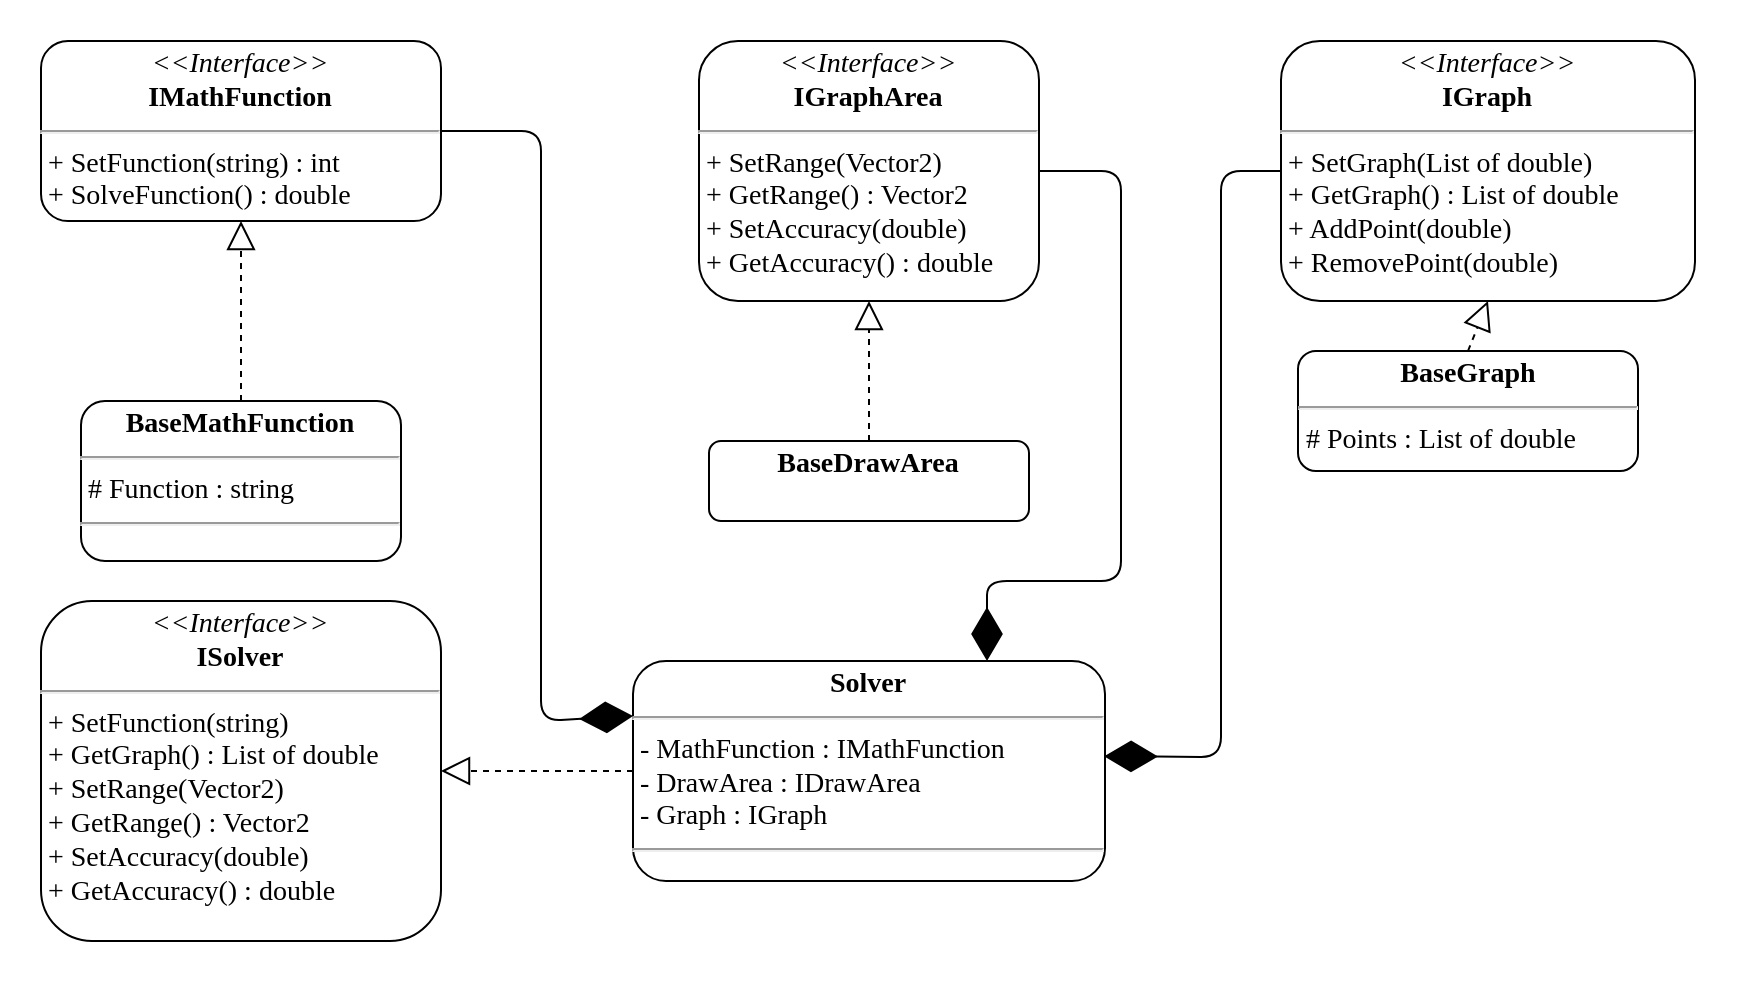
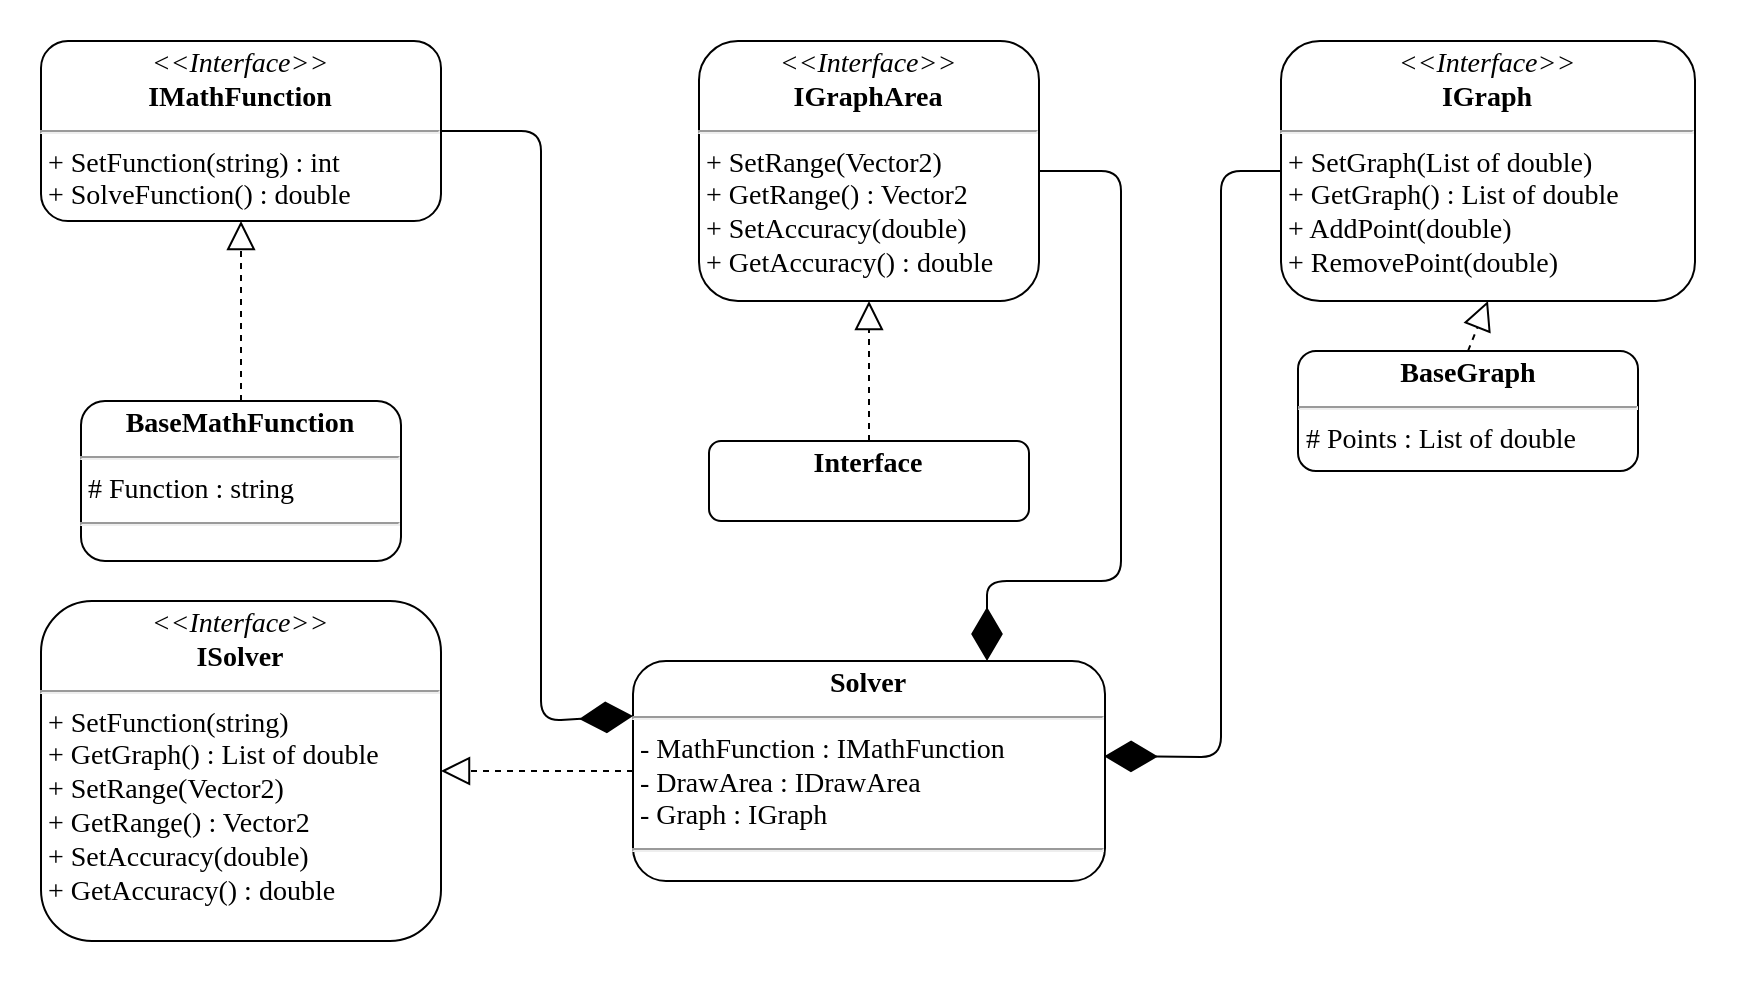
node "BaseDrawArea": label "BaseDrawArea" -> "Interface"
